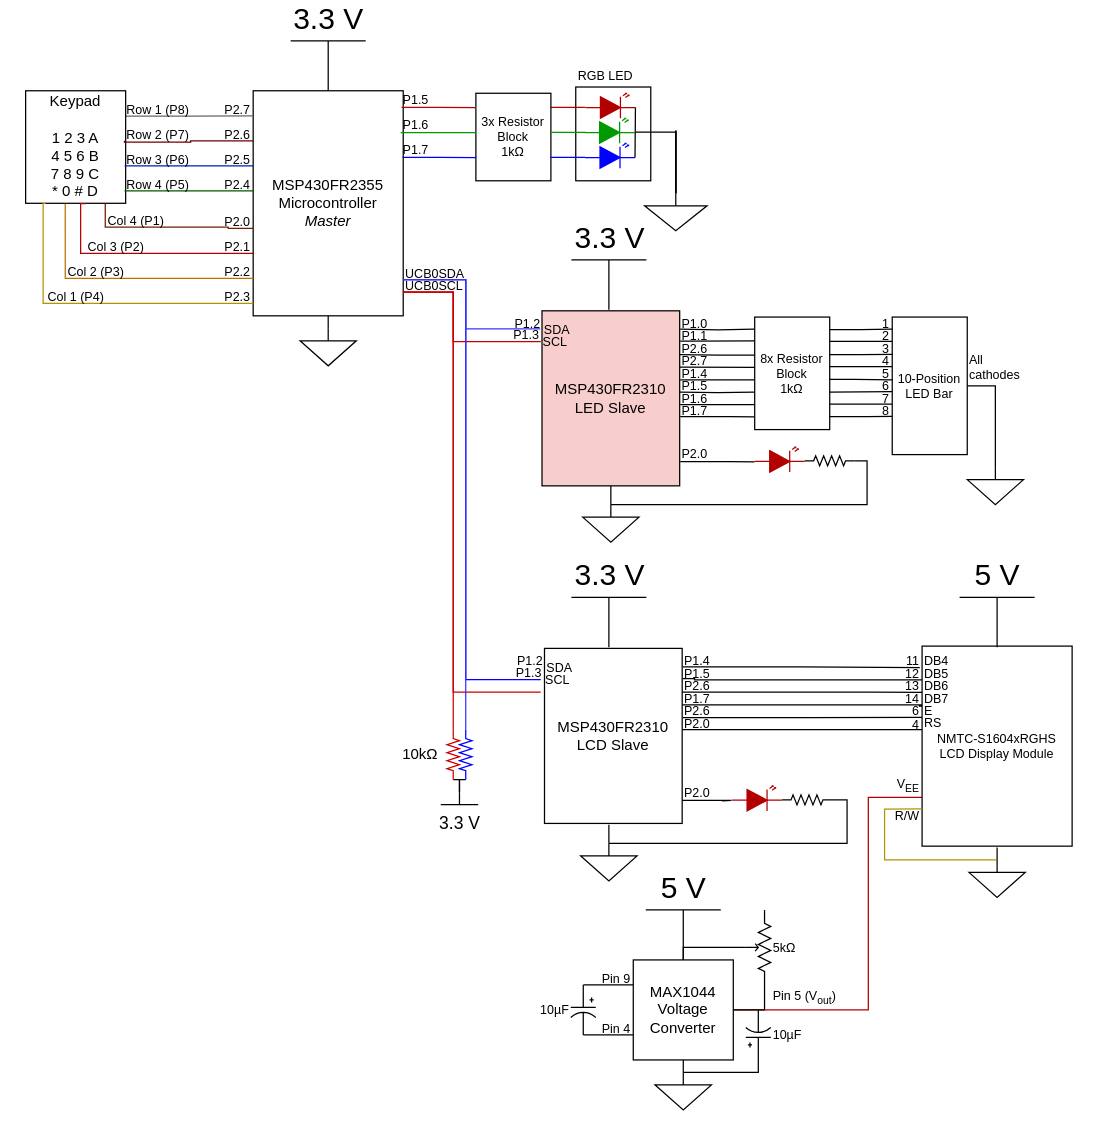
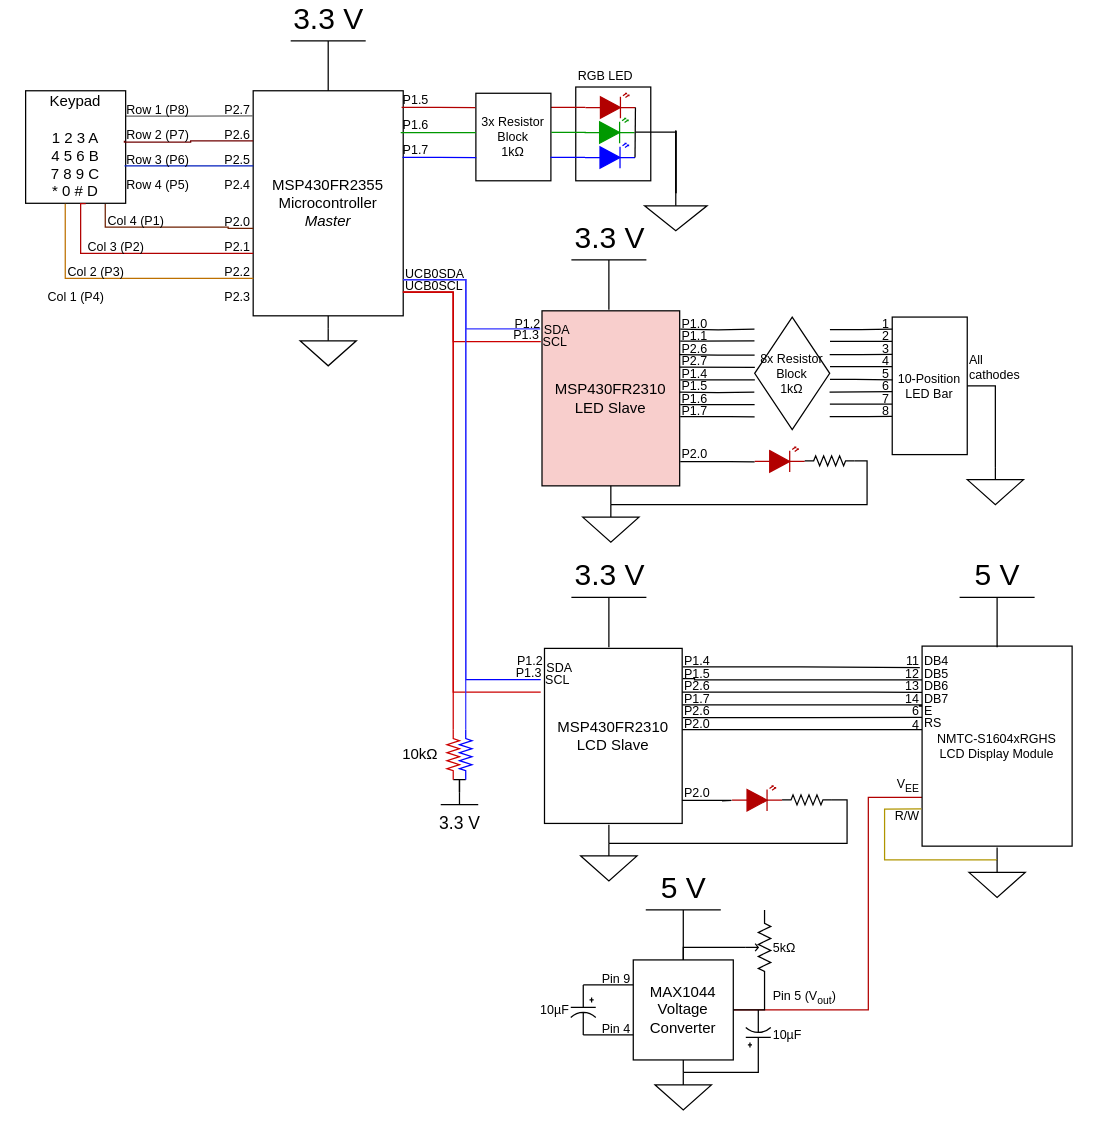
edge "Row 4 (P5)" -- "P2.4": removed
edge "Keypad 1 2 3 A 4 5 6 B 7 8 9 C * 0 # D" -- "P2.3": removed
node "8x Resistor Block 1kΩ": shape rectangle -> diamond
